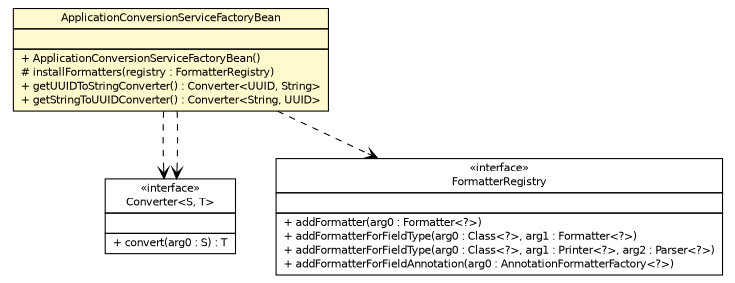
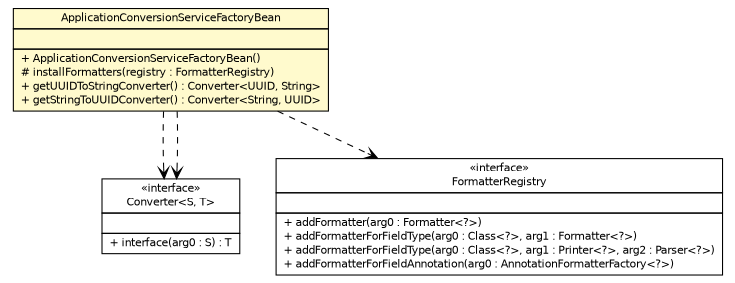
node "Converter<S, T>": text "+ convert(arg0 : S) : T" -> "+ interface(arg0 : S) : T"
